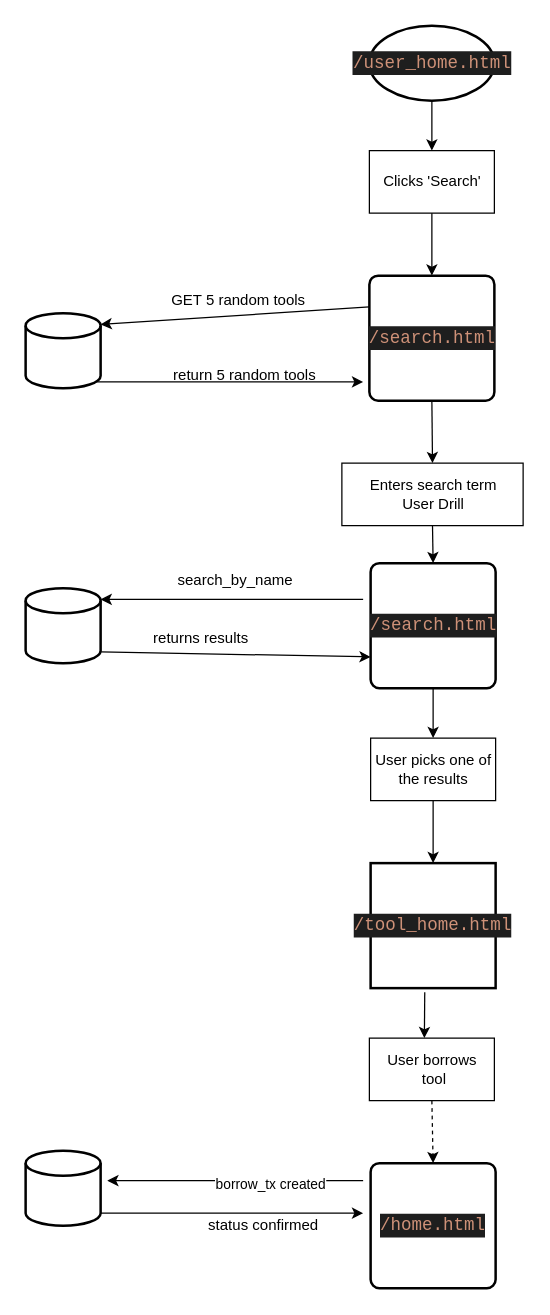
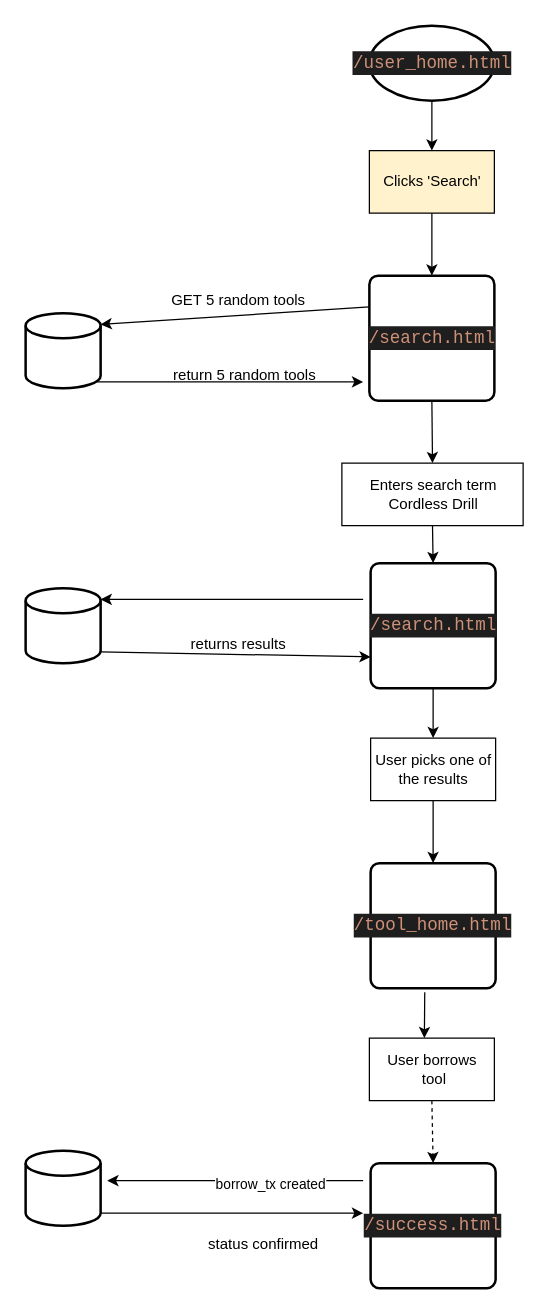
node "Clicks 'Search'": fillcolor #ffffff -> #fff2cc
node "Enters search term User Drill": label "Enters search term User Drill" -> "Enters search term Cordless Drill"
node "search_by_name": removed
node "returns results": moved (201, 638) -> (238, 644)
node "/tool_home.html": shape rectangle -> rounded rectangle
node "status confirmed": moved (263, 1226) -> (263, 1244)
node "/home.html": label "/home.html" -> "/success.html"
